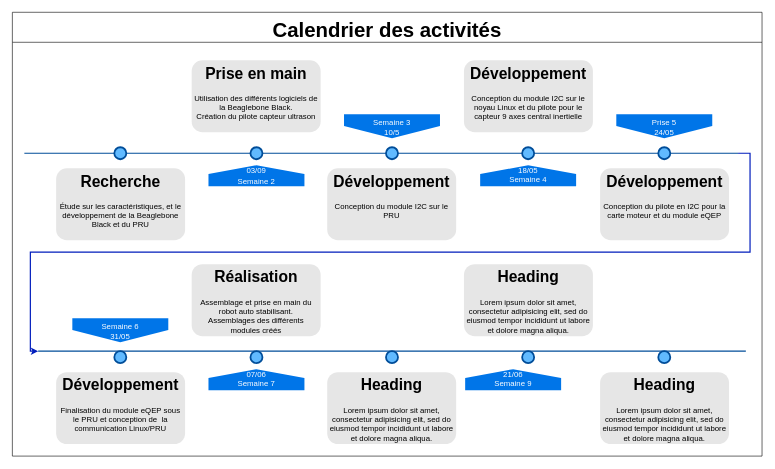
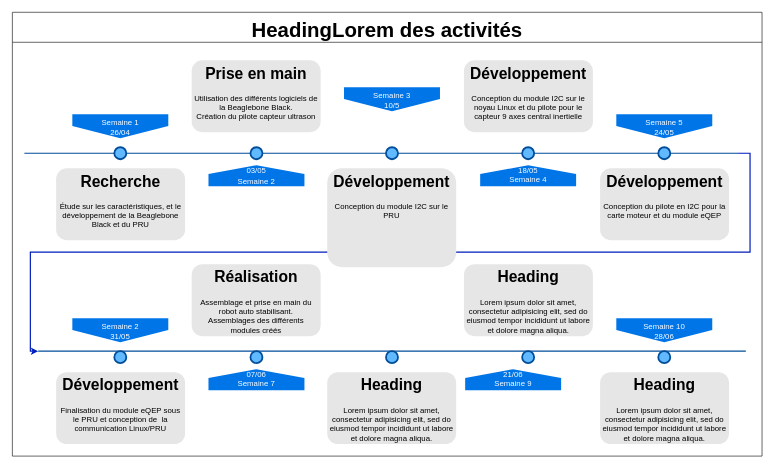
node "Calendrier des activités": label "Calendrier des activités" -> "HeadingLorem des activités"
node "Semaine 1 26/04": added
node "Semaine 3 10/5": moved (392, 126) -> (392, 99)
node "Prise 5 24/05": label "Prise 5 24/05" -> "Semaine 5 24/05"
node "03/09 Semaine 2": label "03/09 Semaine 2" -> "03/05 Semaine 2"
node "Développement Conception du module I2C sur le PRU": size 129x72 -> 129x99
node "Semaine 10 28/06": added
node "Semaine 6 31/05": label "Semaine 6 31/05" -> "Semaine 2 31/05"
